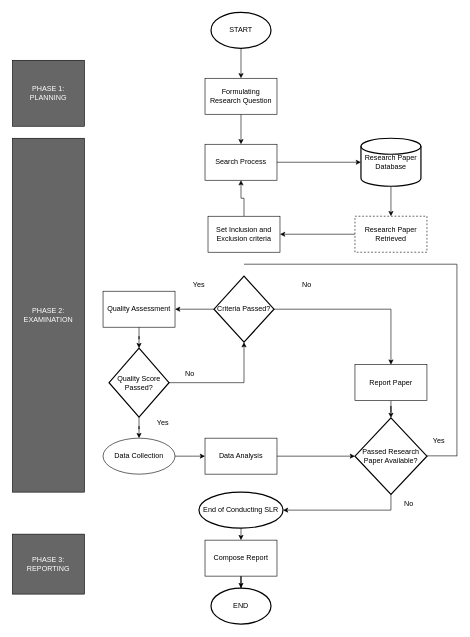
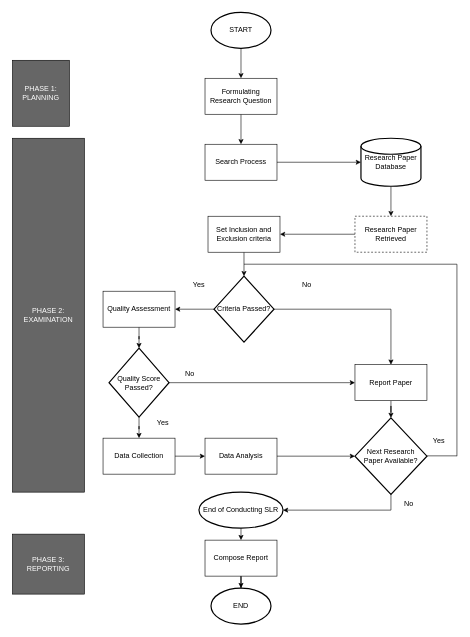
node "PHASE 1: PLANNING": size 72x66 -> 57x66
edge "Set Inclusion and Exclusion criteria" -> "Search Process": now "Set Inclusion and Exclusion criteria" -> "Criteria Passed?"
edge "Quality Score Passed?" -> "Criteria Passed?": now "Quality Score Passed?" -> "Report Paper"
node "Data Collection": shape ellipse -> rectangle
node "Passed Research Paper Available?": label "Passed Research Paper Available?" -> "Next Research Paper Available?"
